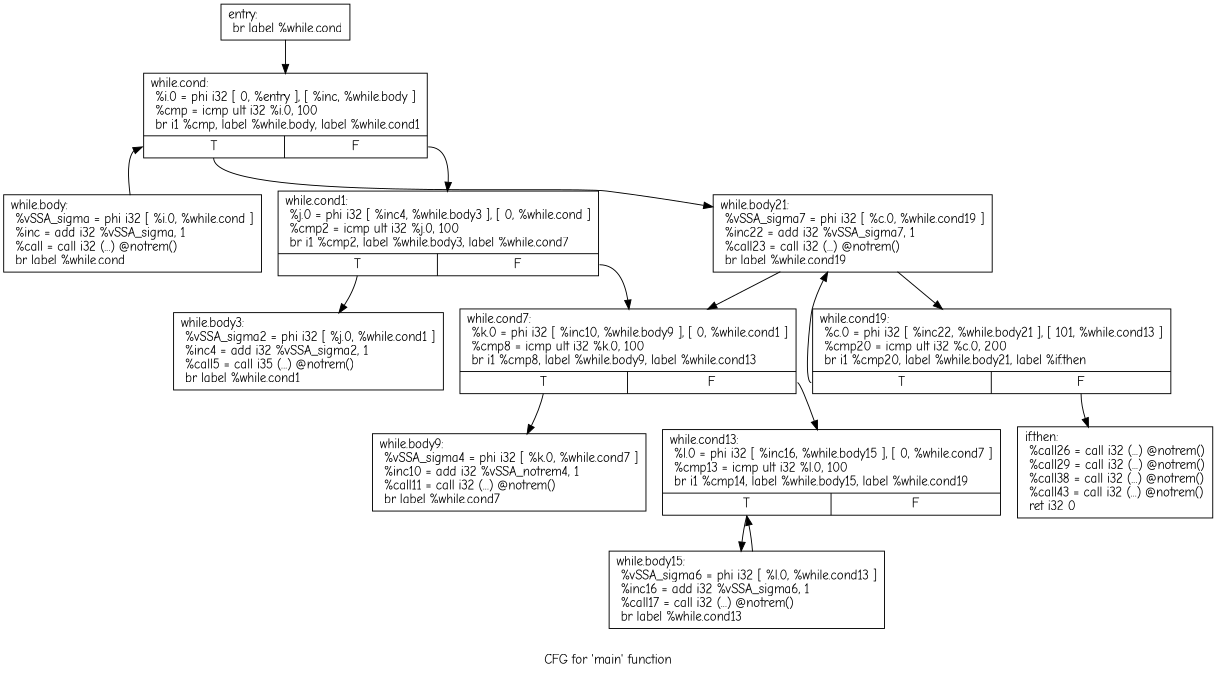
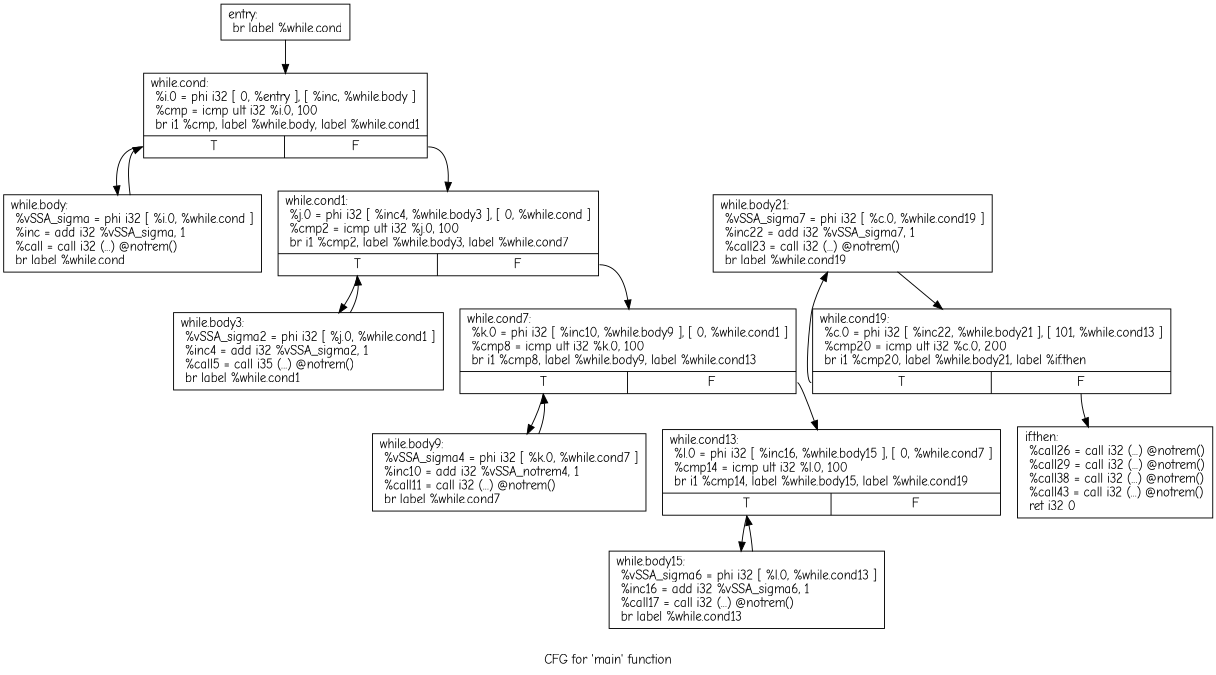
edge "while.cond:" -> "while.body21:": now "while.cond:" -> "while.body:"
edge "while.body21:" -> "while.cond7:": now "while.body9:" -> "while.cond7:"
edge "while.body3:" -> "while.cond1:": added
node "while.cond13:": text "%cmp13 = icmp ult i32 %l.0, 100" -> "%cmp14 = icmp ult i32 %l.0, 100"
